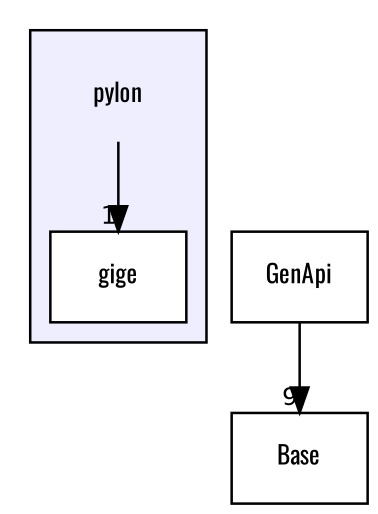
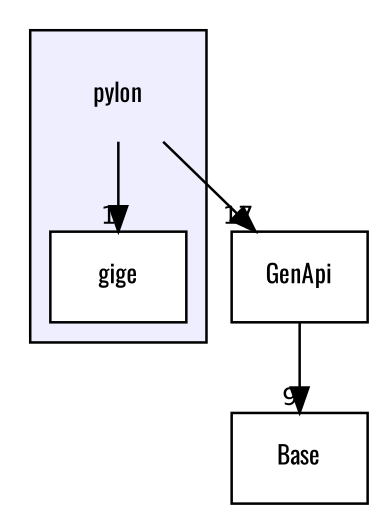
edge "pylon" -> "GenApi": added
